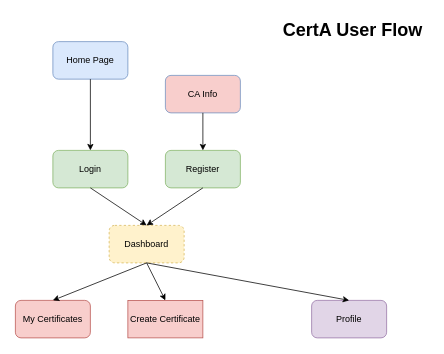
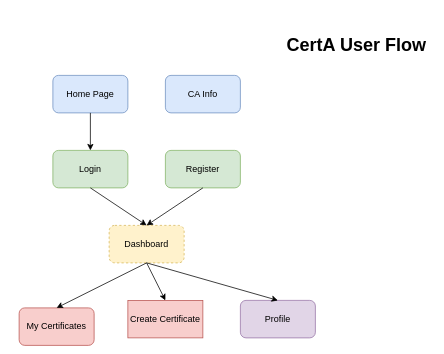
node "CertA User Flow": moved (353, 30) -> (357, 45)
node "Home Page": moved (90, 60) -> (90, 94)
node "CA Info": fillcolor #f8cecc -> #dae8fc
edge "CA Info" -> "Register": removed
node "My Certificates": moved (53, 319) -> (57, 327)
node "Profile": moved (349, 319) -> (278, 319)
